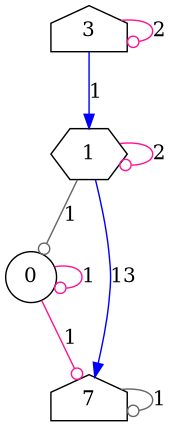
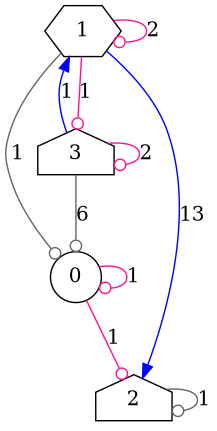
edge "1" -> "3": added, label "1"
edge "3" -> "0": added, label "6"
node "7": label "7" -> "2"
